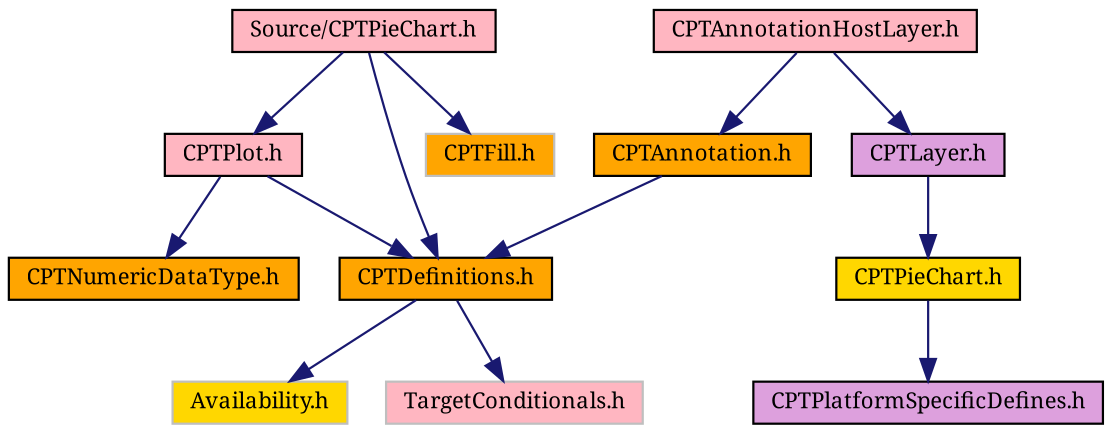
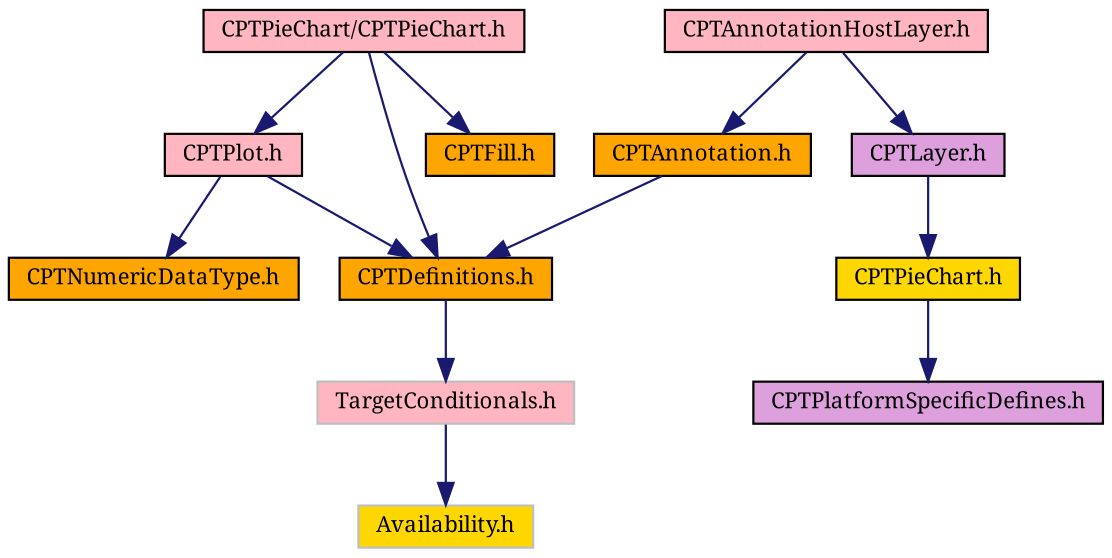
node "Source/CPTPieChart.h": label "Source/CPTPieChart.h" -> "CPTPieChart/CPTPieChart.h"
node "CPTFill.h": color grey75 -> black
edge "CPTDefinitions.h" -> "Availability.h": now "TargetConditionals.h" -> "Availability.h"
